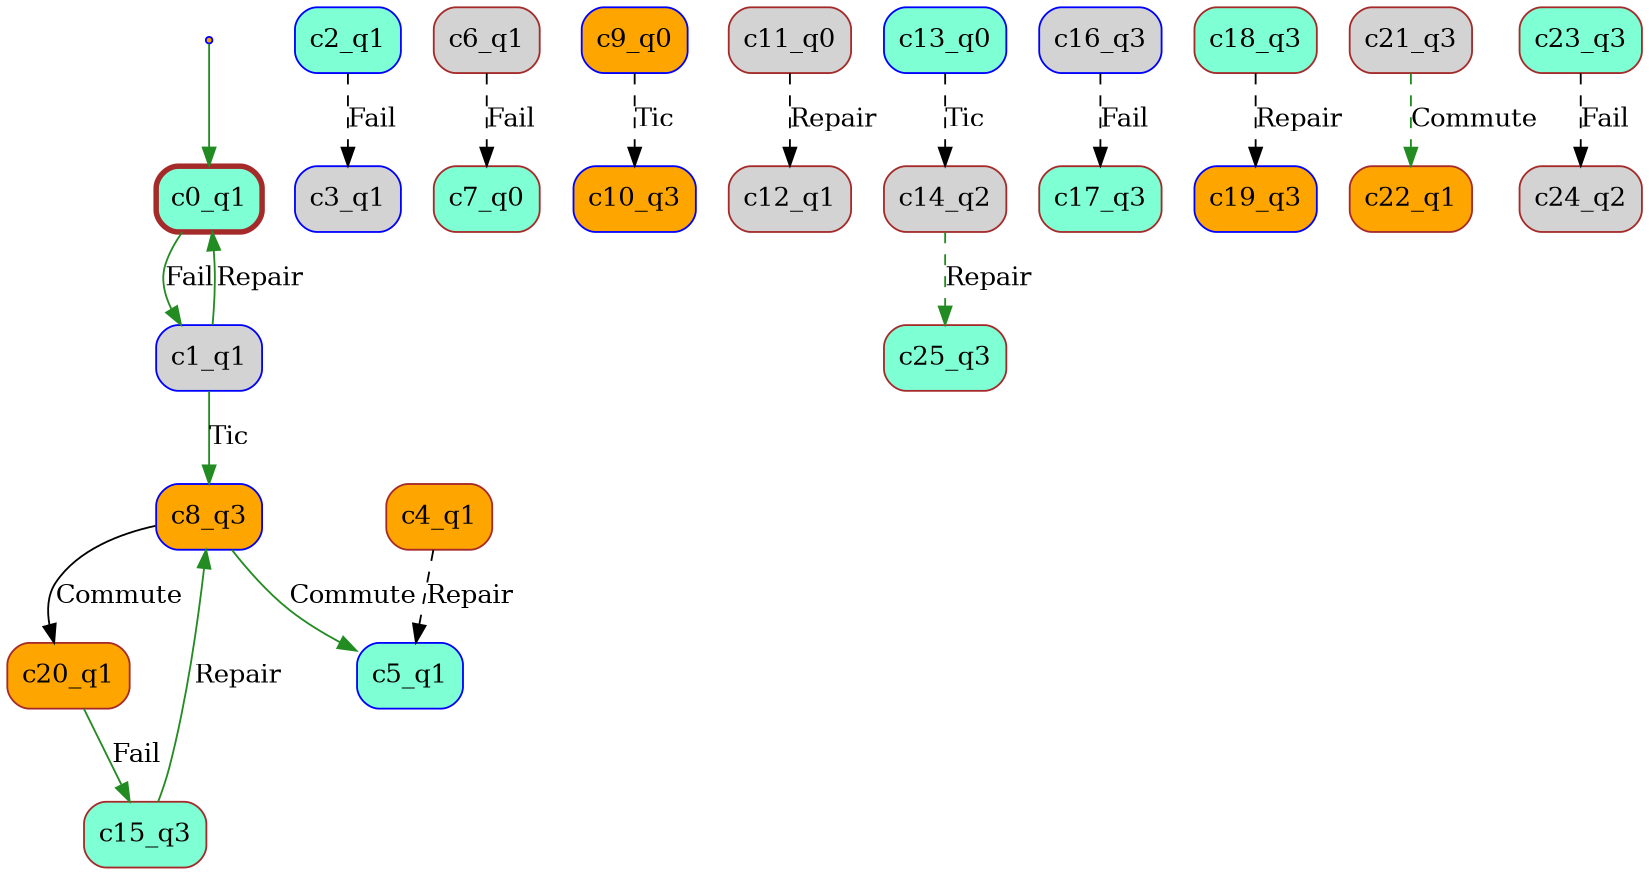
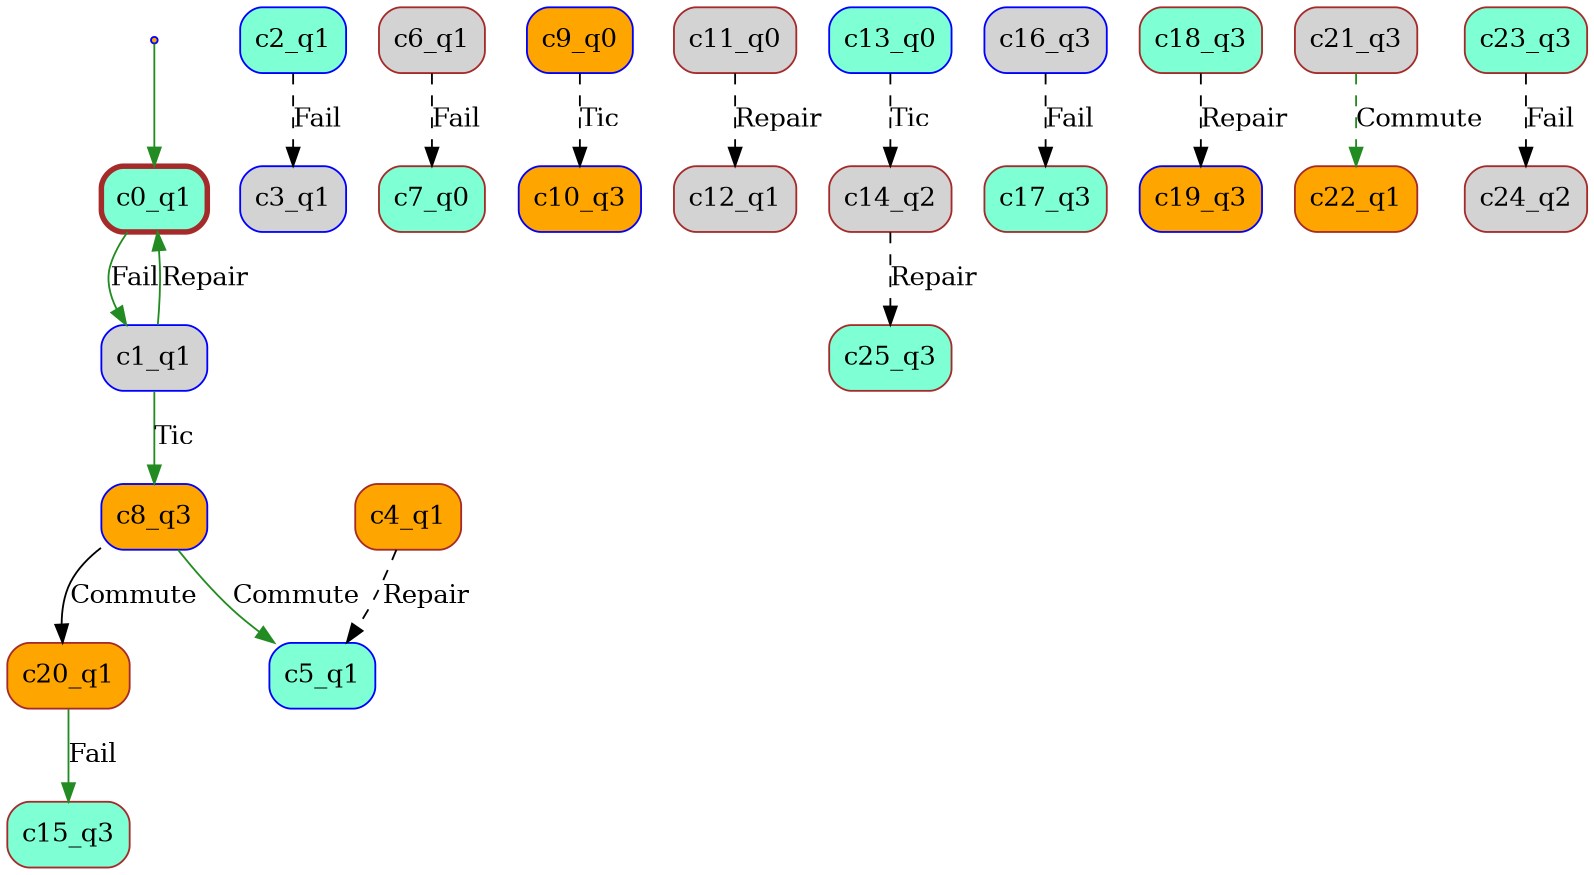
edge "c14_q2" -> "c25_q3": color forestgreen -> black
edge "c15_q3" -> "c8_q3": removed, label "Repair"
